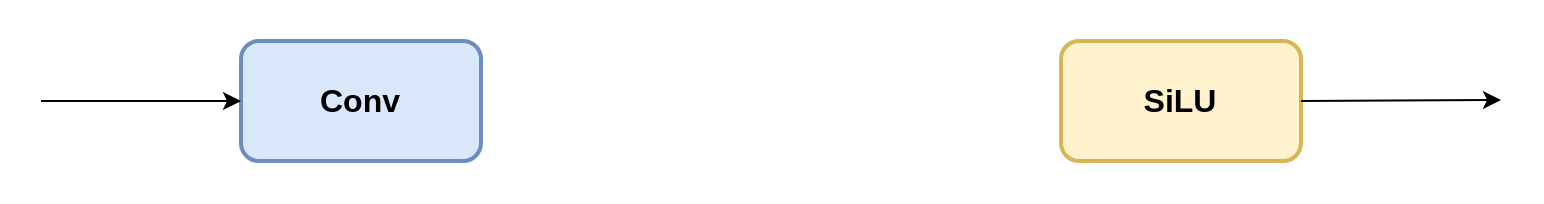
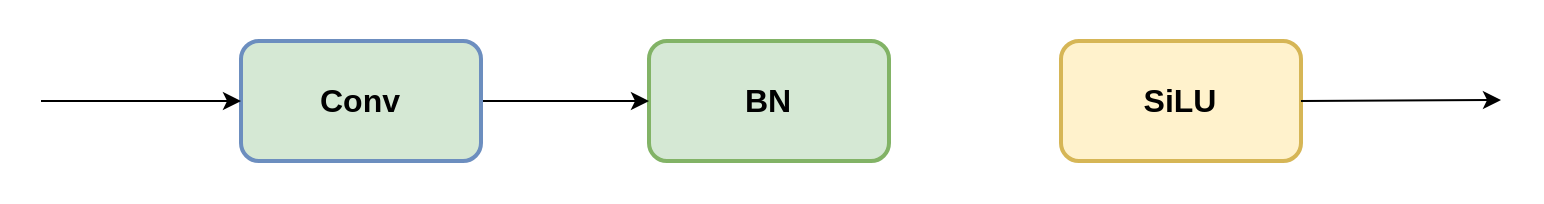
node "Conv": fillcolor #dae8fc -> #d5e8d4
edge "Conv" -> "BN": added
node "BN": added
